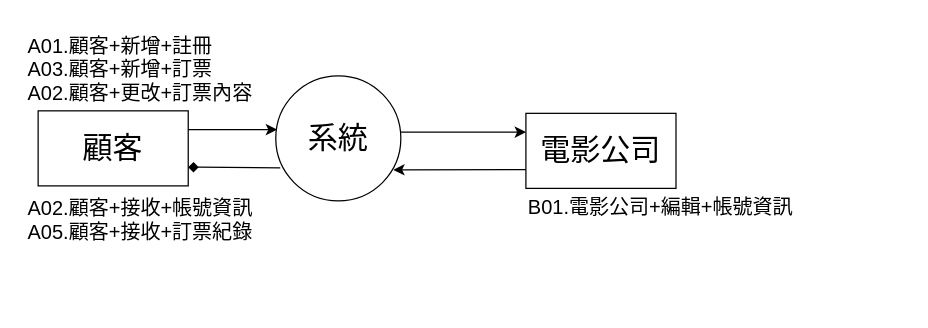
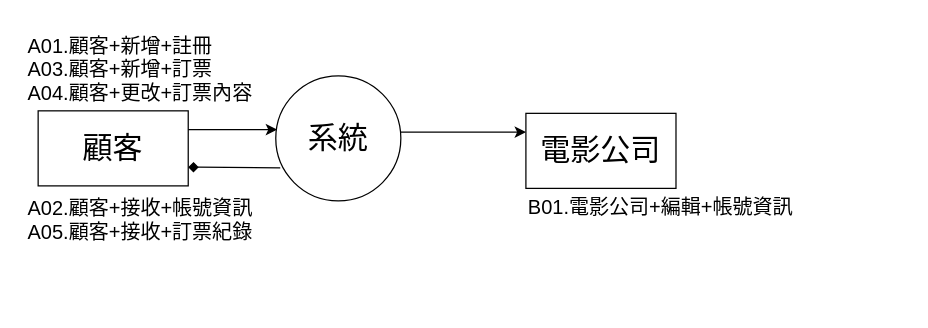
node "A01.顧客+新增+註冊 A03.顧客+新增+訂票 A02.顧客+更改+訂票內容": label "A01.顧客+新增+註冊 A03.顧客+新增+訂票 A02.顧客+更改+訂票內容" -> "A01.顧客+新增+註冊 A03.顧客+新增+訂票 A04.顧客+更改+訂票內容"
edge "電影公司" -> "系統": removed
